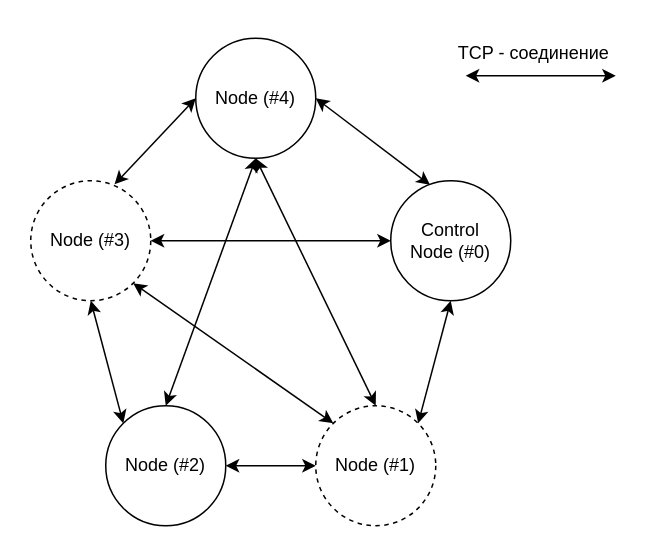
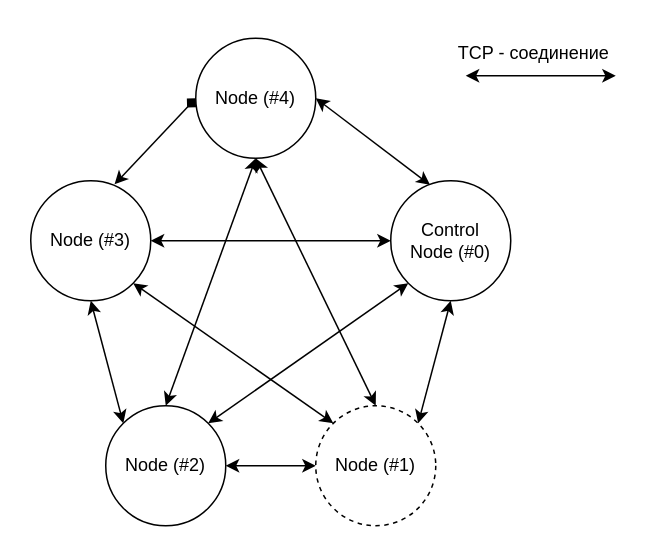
edge "Node (#4)" -- "Node (#3)": arrowhead classic -> diamond
node "Node (#3)": style dashed -> solid
edge "Control Node (#0)" -- "Node (#2)": added
